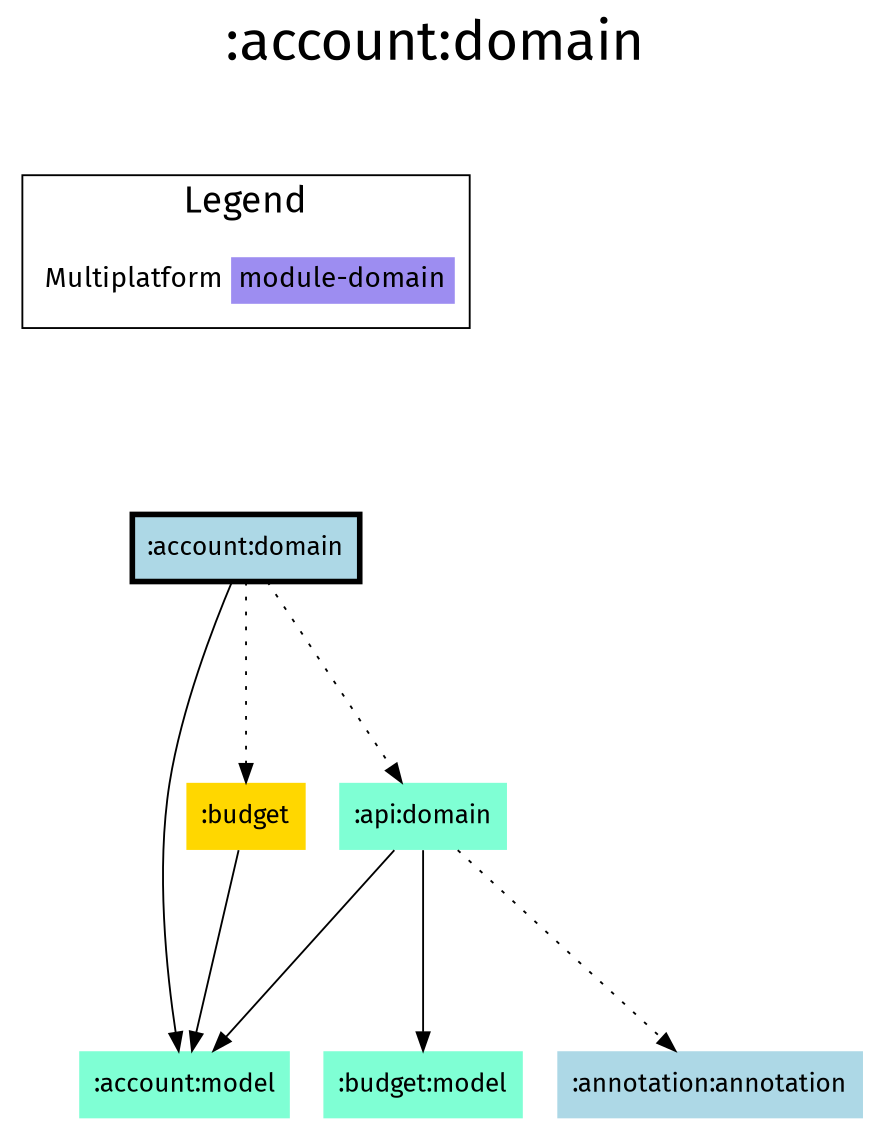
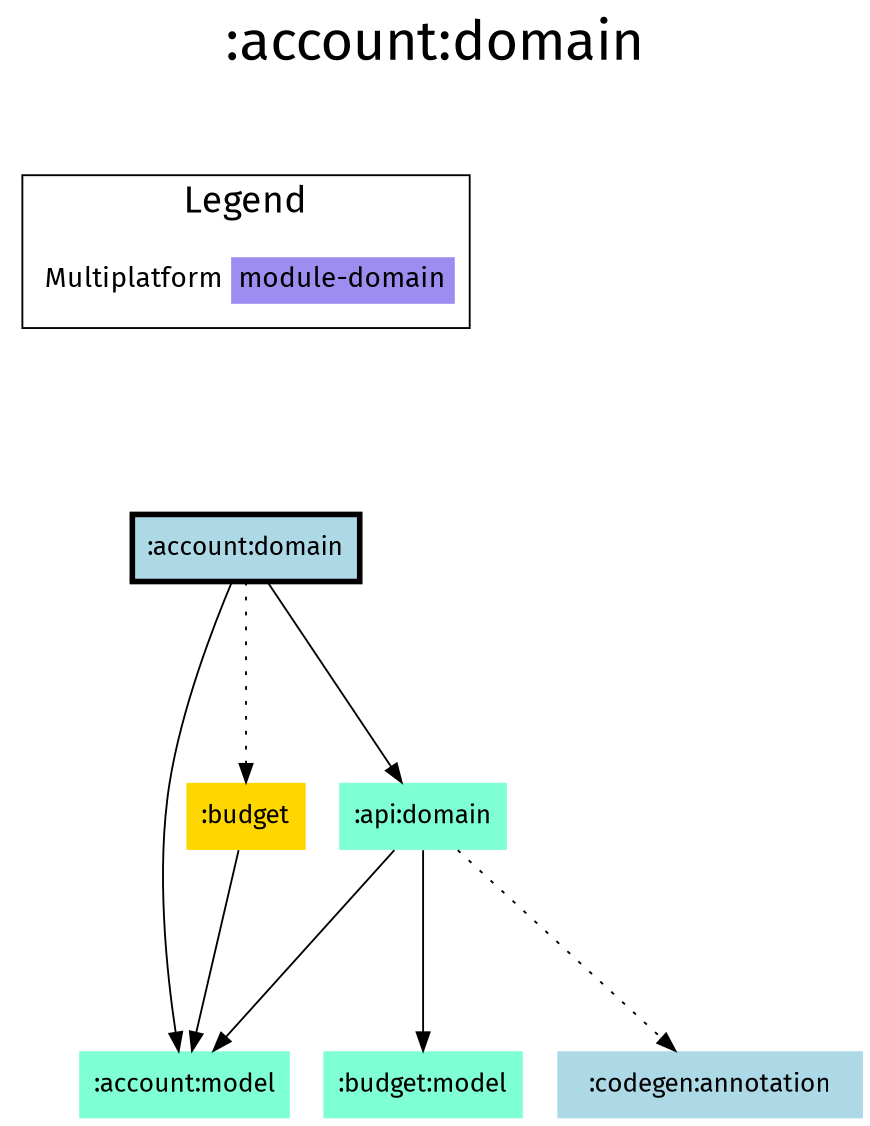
edge ":account:domain" -> ":api:domain": style dotted -> solid
node ":annotation:annotation": label ":annotation:annotation" -> ":codegen:annotation"
